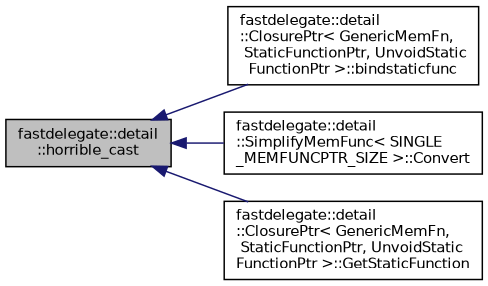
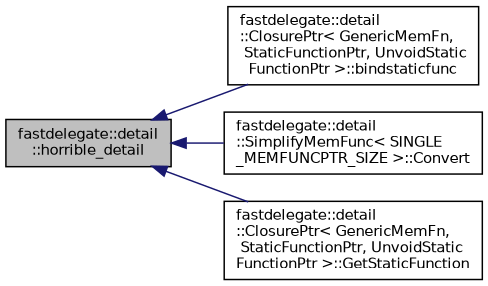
node "fastdelegate::detail ::horrible_cast": label "fastdelegate::detail ::horrible_cast" -> "fastdelegate::detail ::horrible_detail"
